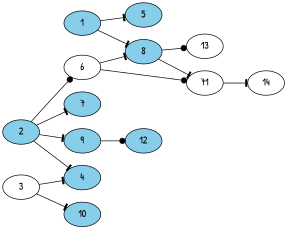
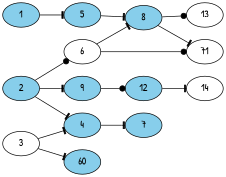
edge "1" -> "8": now "5" -> "8"
edge "71" -> "14": now "12" -> "14"
edge "2" -> "7": now "4" -> "7"
node "10": label "10" -> "60"
